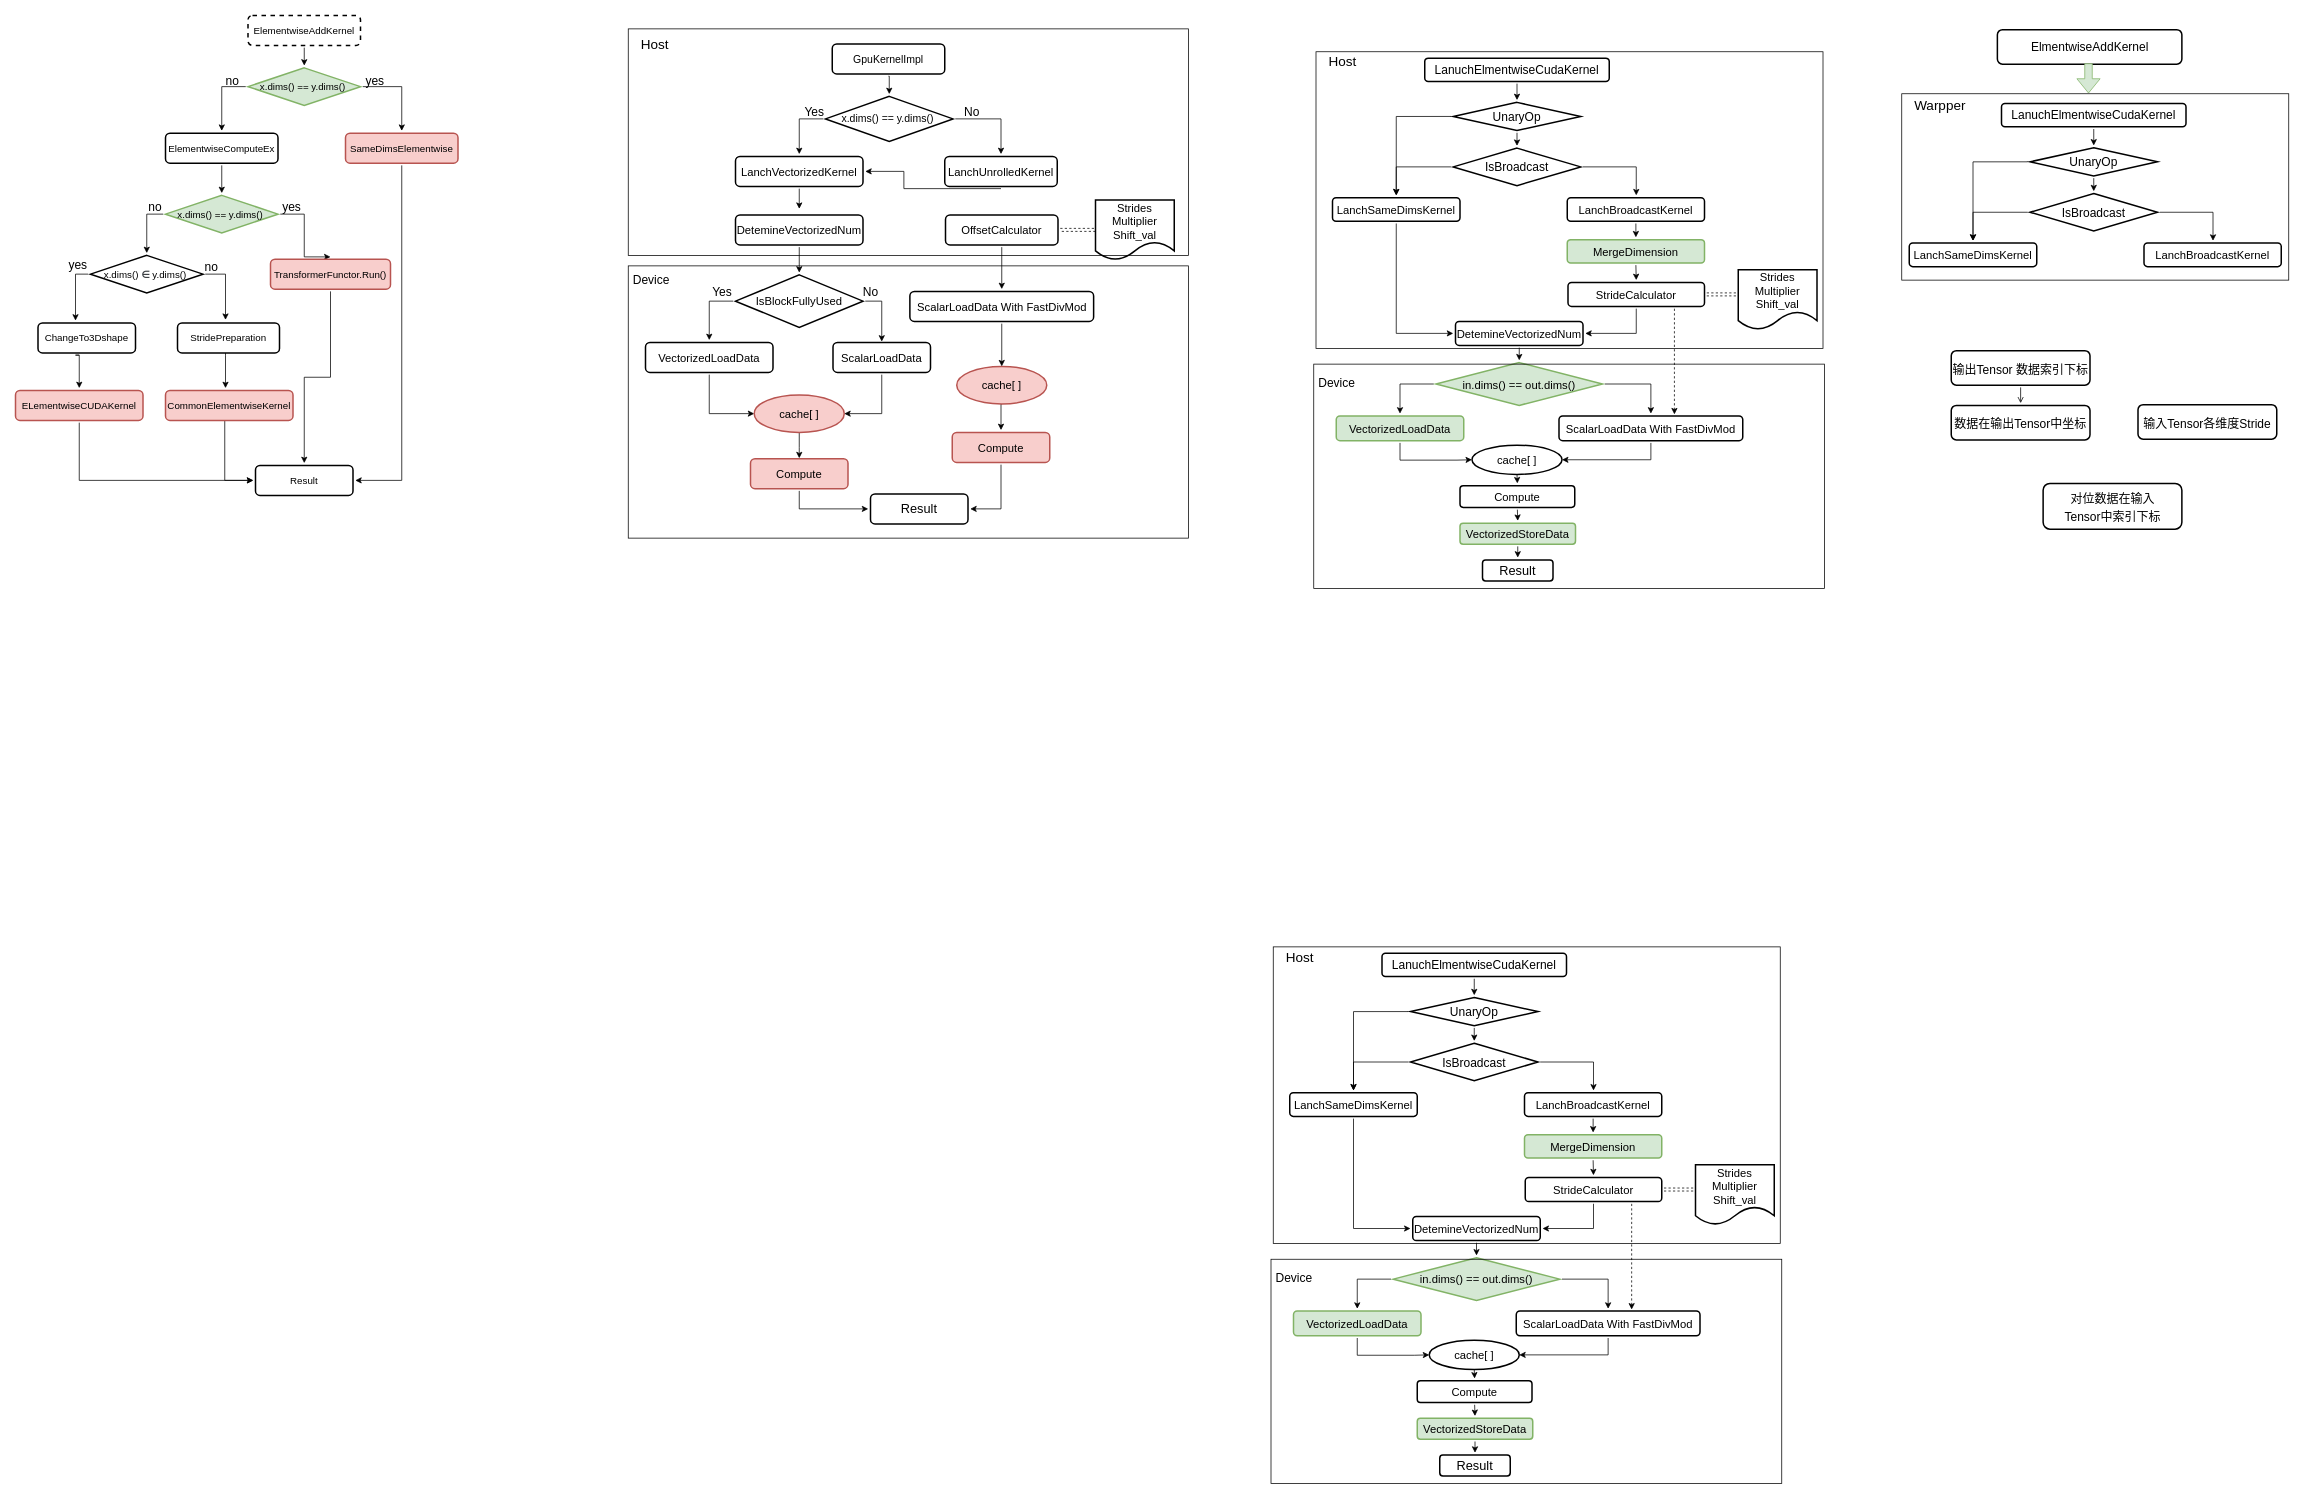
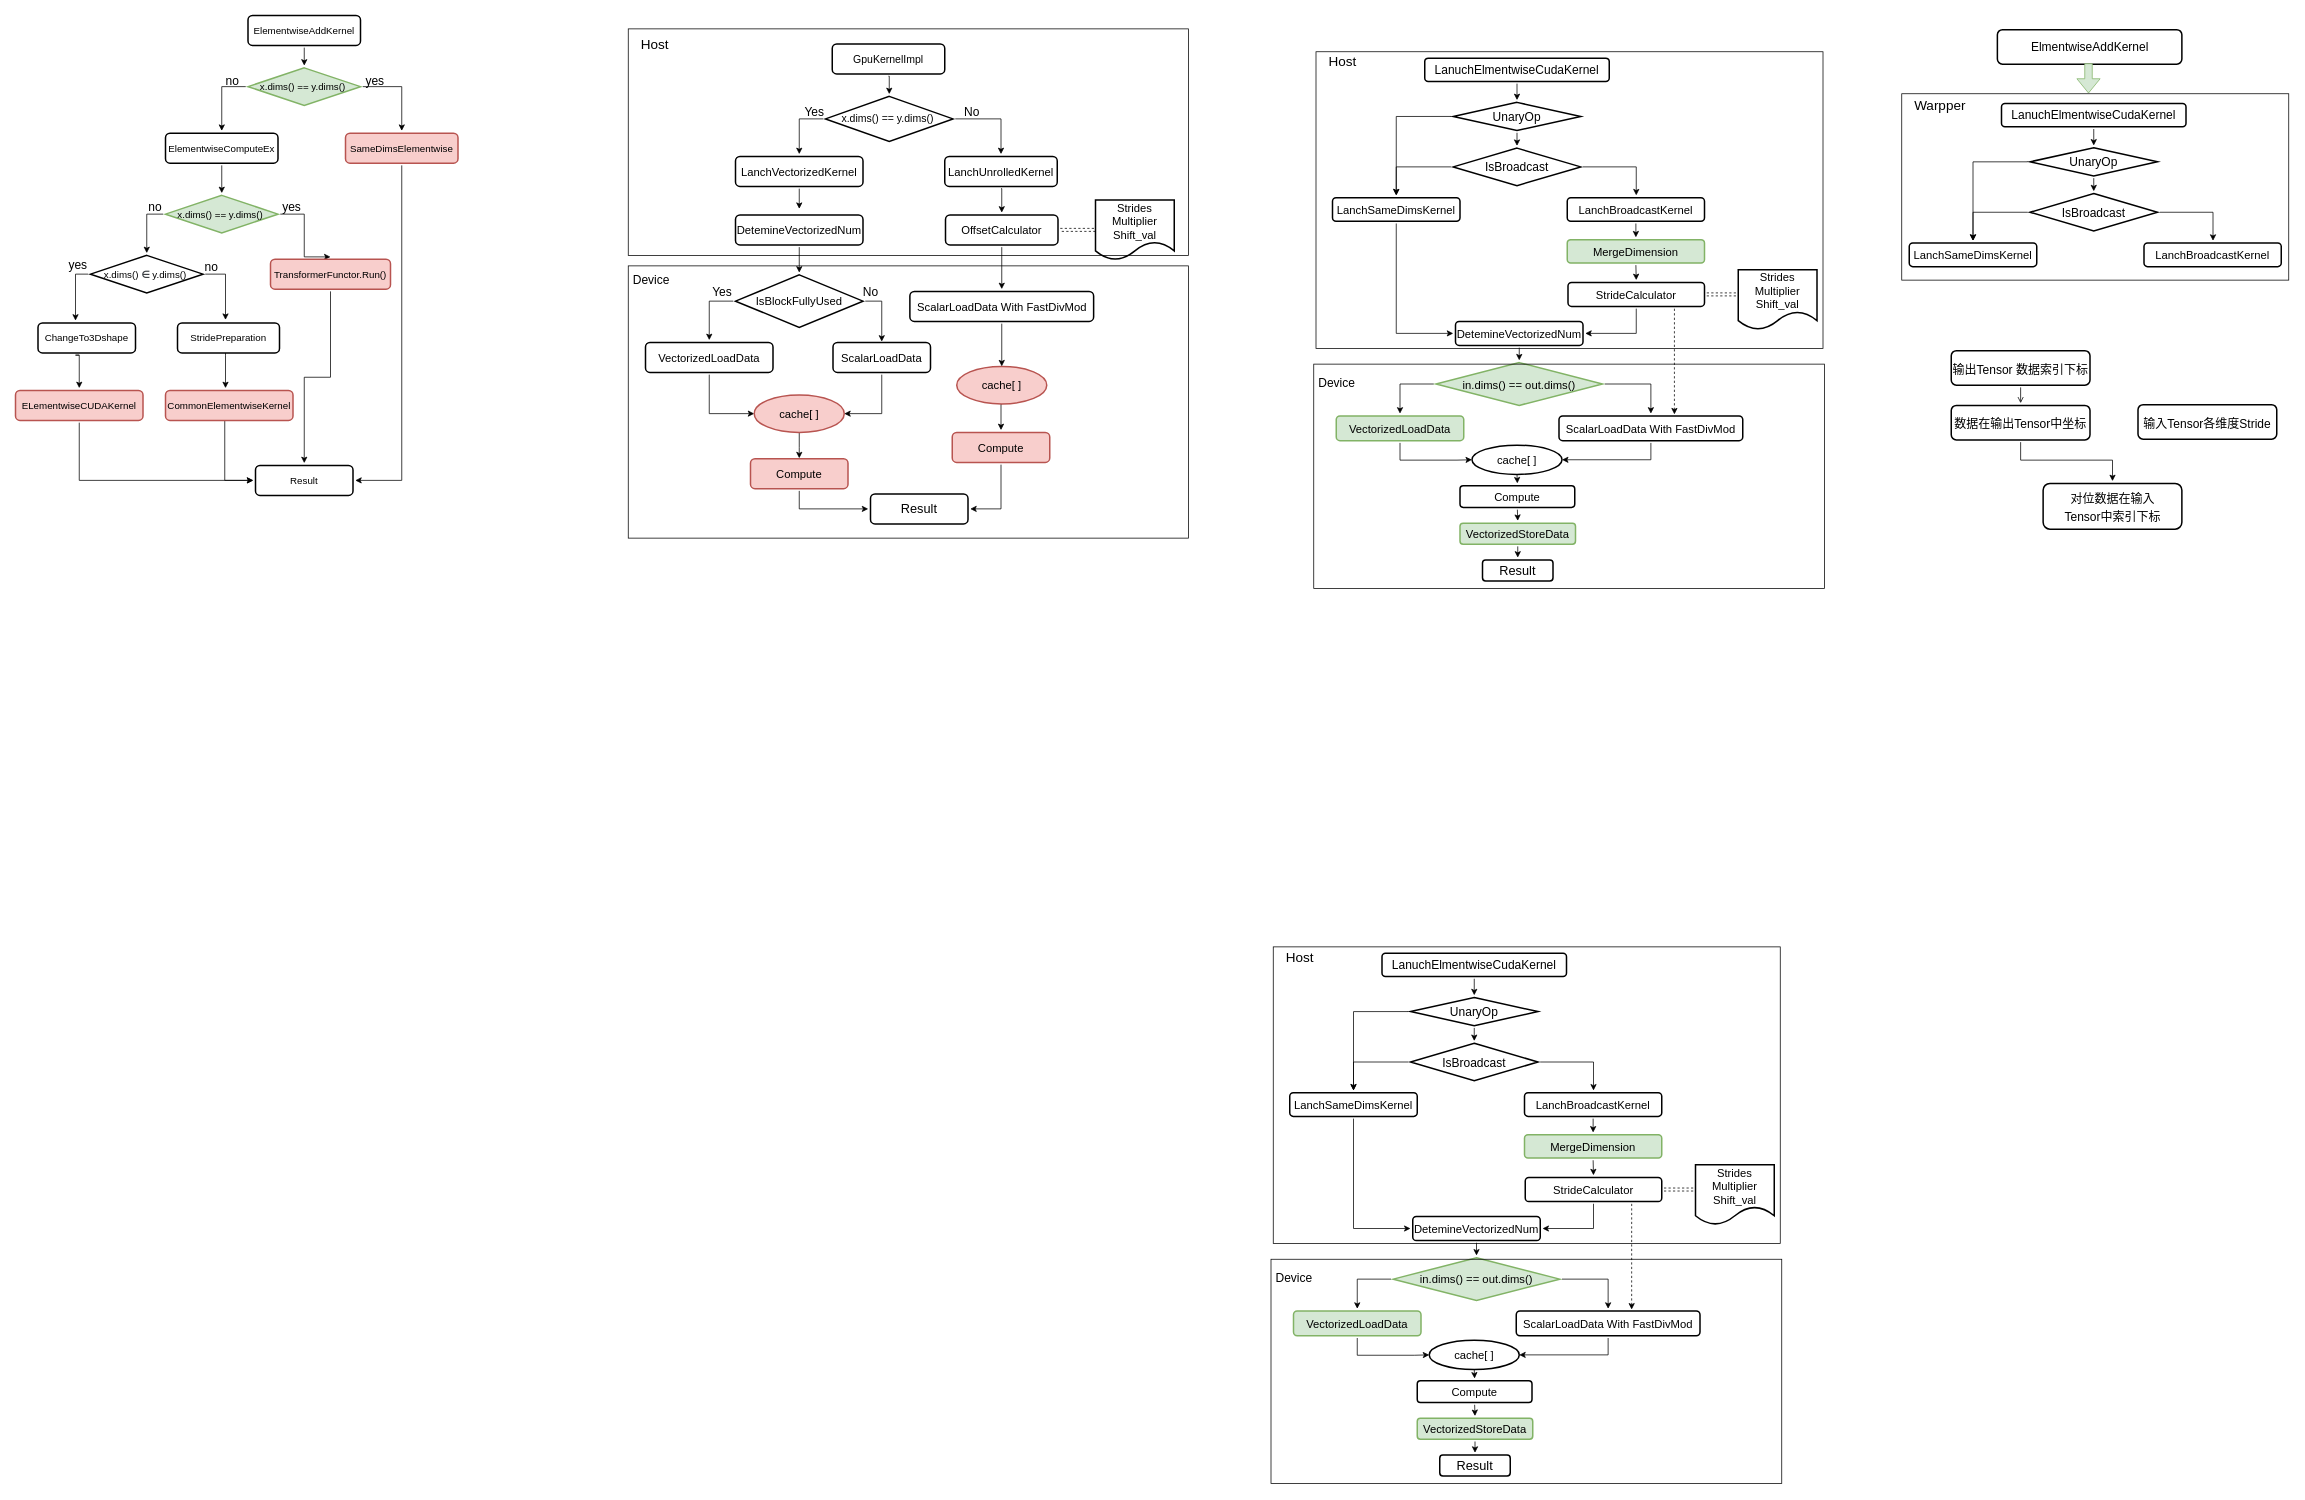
node "ElementwiseAddKernel": style dashed -> solid
edge "LanchUnrolledKernel" -> "LanchVectorizedKernel": now "LanchUnrolledKernel" -> "OffsetCalculator"
edge "数据在输出Tensor中坐标" -> "对位数据在输入 Tensor中索引下标": added
